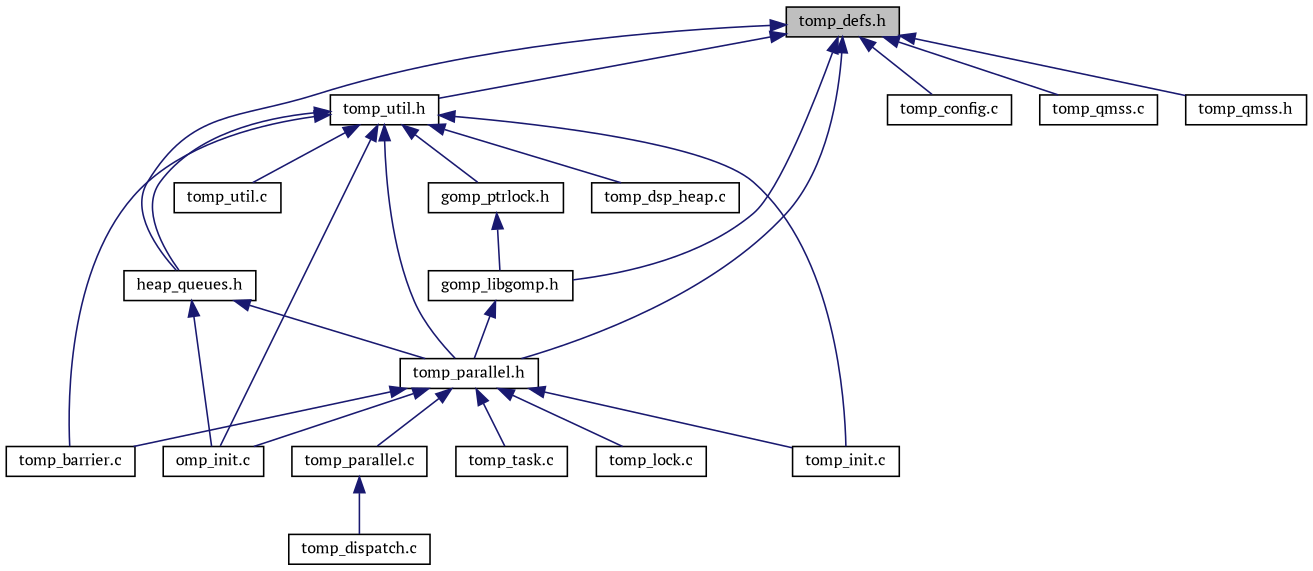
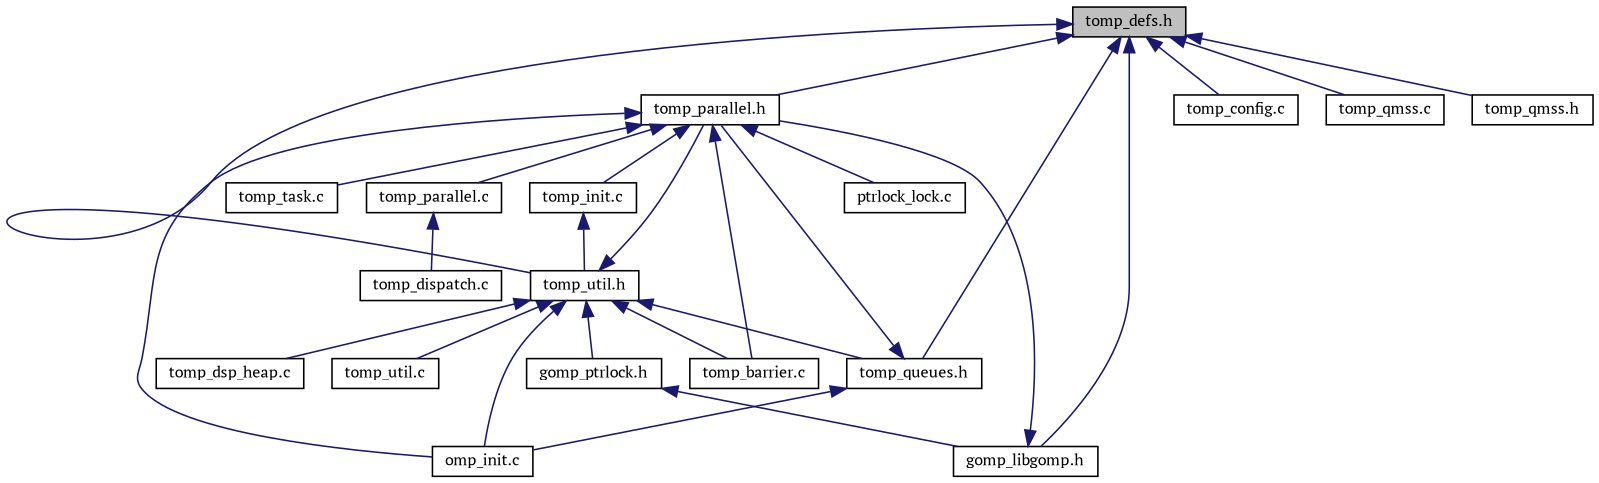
edge "tomp_init.c" -> "tomp_util.h": reversed
node "heap_queues.h": label "heap_queues.h" -> "tomp_queues.h"
node "tomp_lock.c": label "tomp_lock.c" -> "ptrlock_lock.c"
